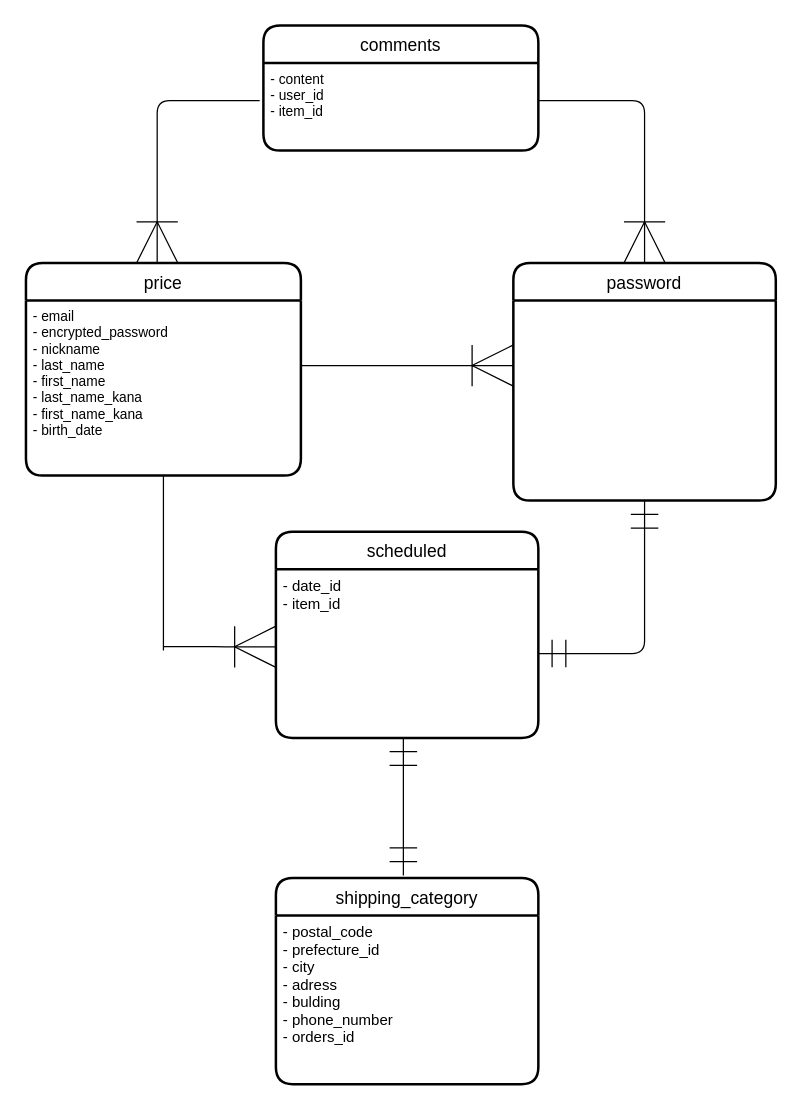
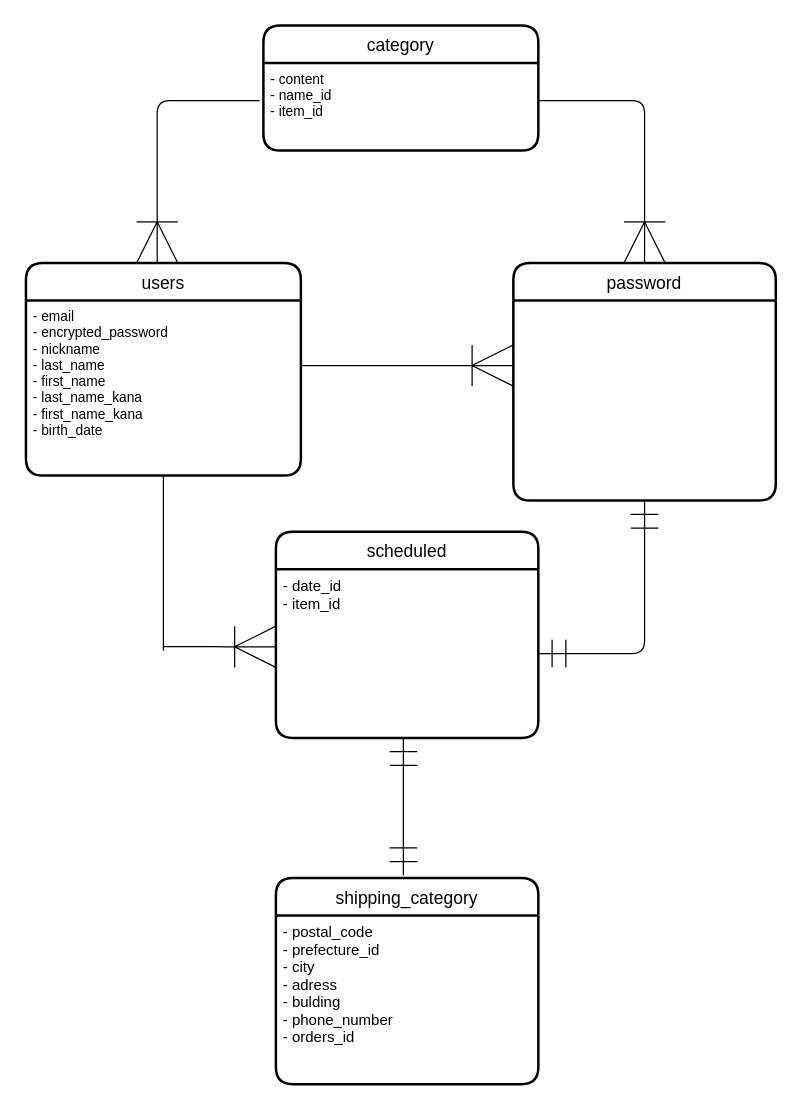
node "comments": label "comments" -> "category"
node "- content - user_id - item_id": label "- content - user_id - item_id" -> "- content - name_id - item_id"
node "price": label "price" -> "users"
